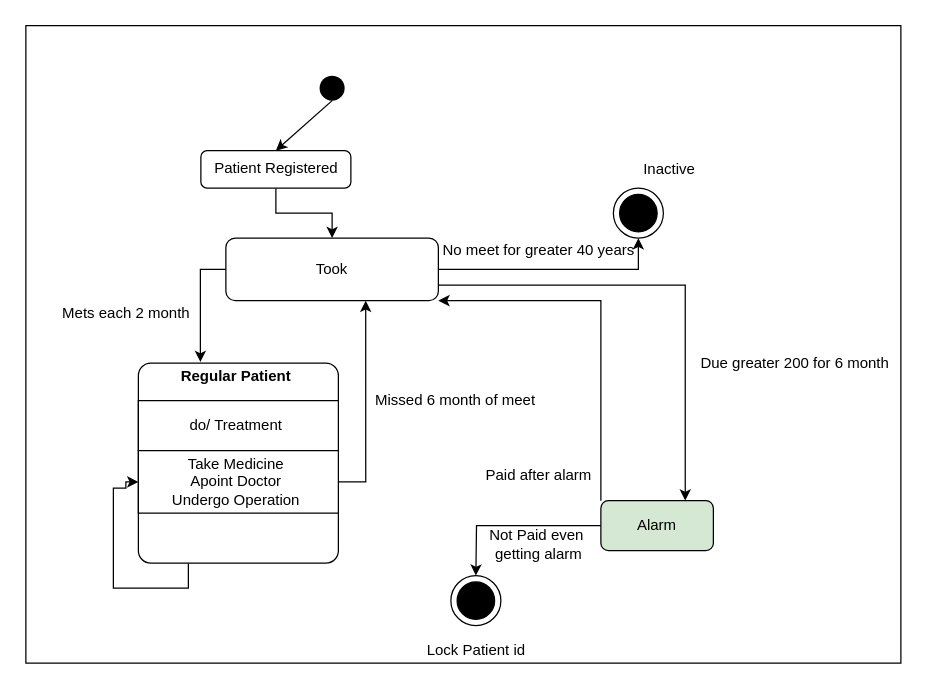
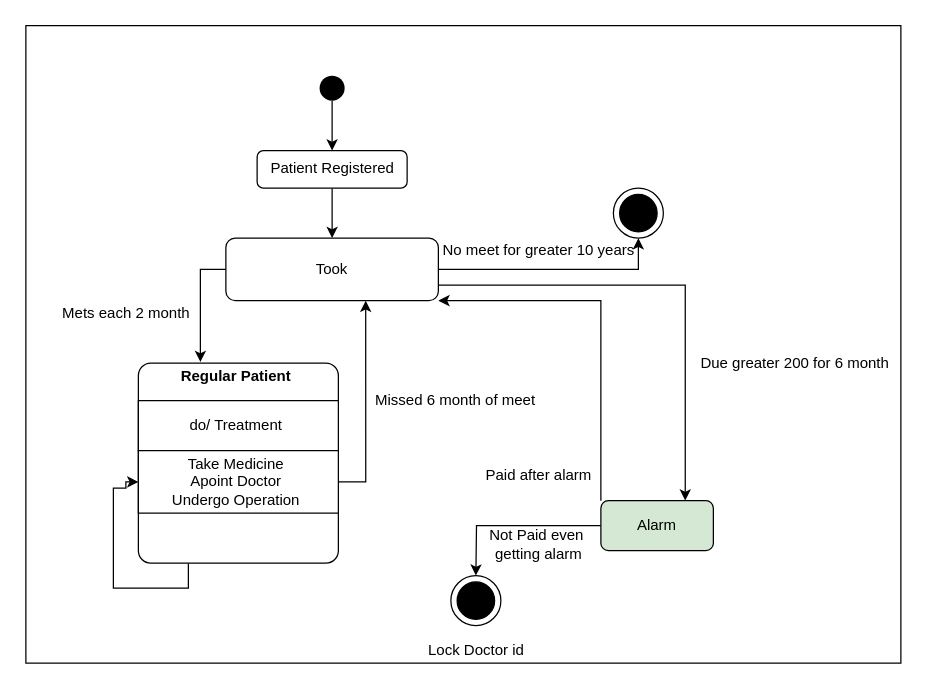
node "Patient Registered": moved (276, 169) -> (332, 169)
node "Inactive": removed
node "No meet for greater 40 years": label "No meet for greater 40 years" -> "No meet for greater 10 years"
node "Lock Patient id": label "Lock Patient id" -> "Lock Doctor id"
